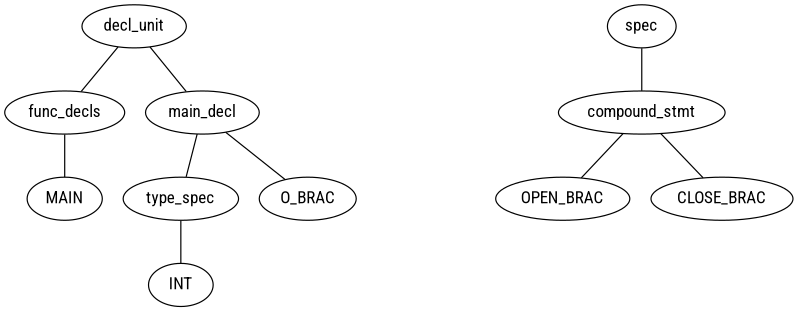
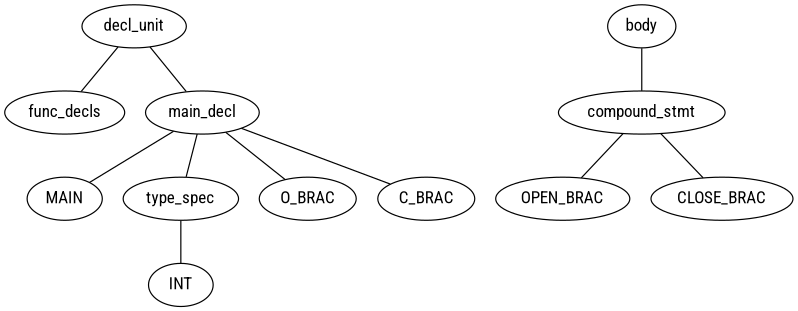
node "spec": label "spec" -> "body"
edge "func_decls" -- "MAIN": now "main_decl" -- "MAIN"
node "C_BRAC": added
